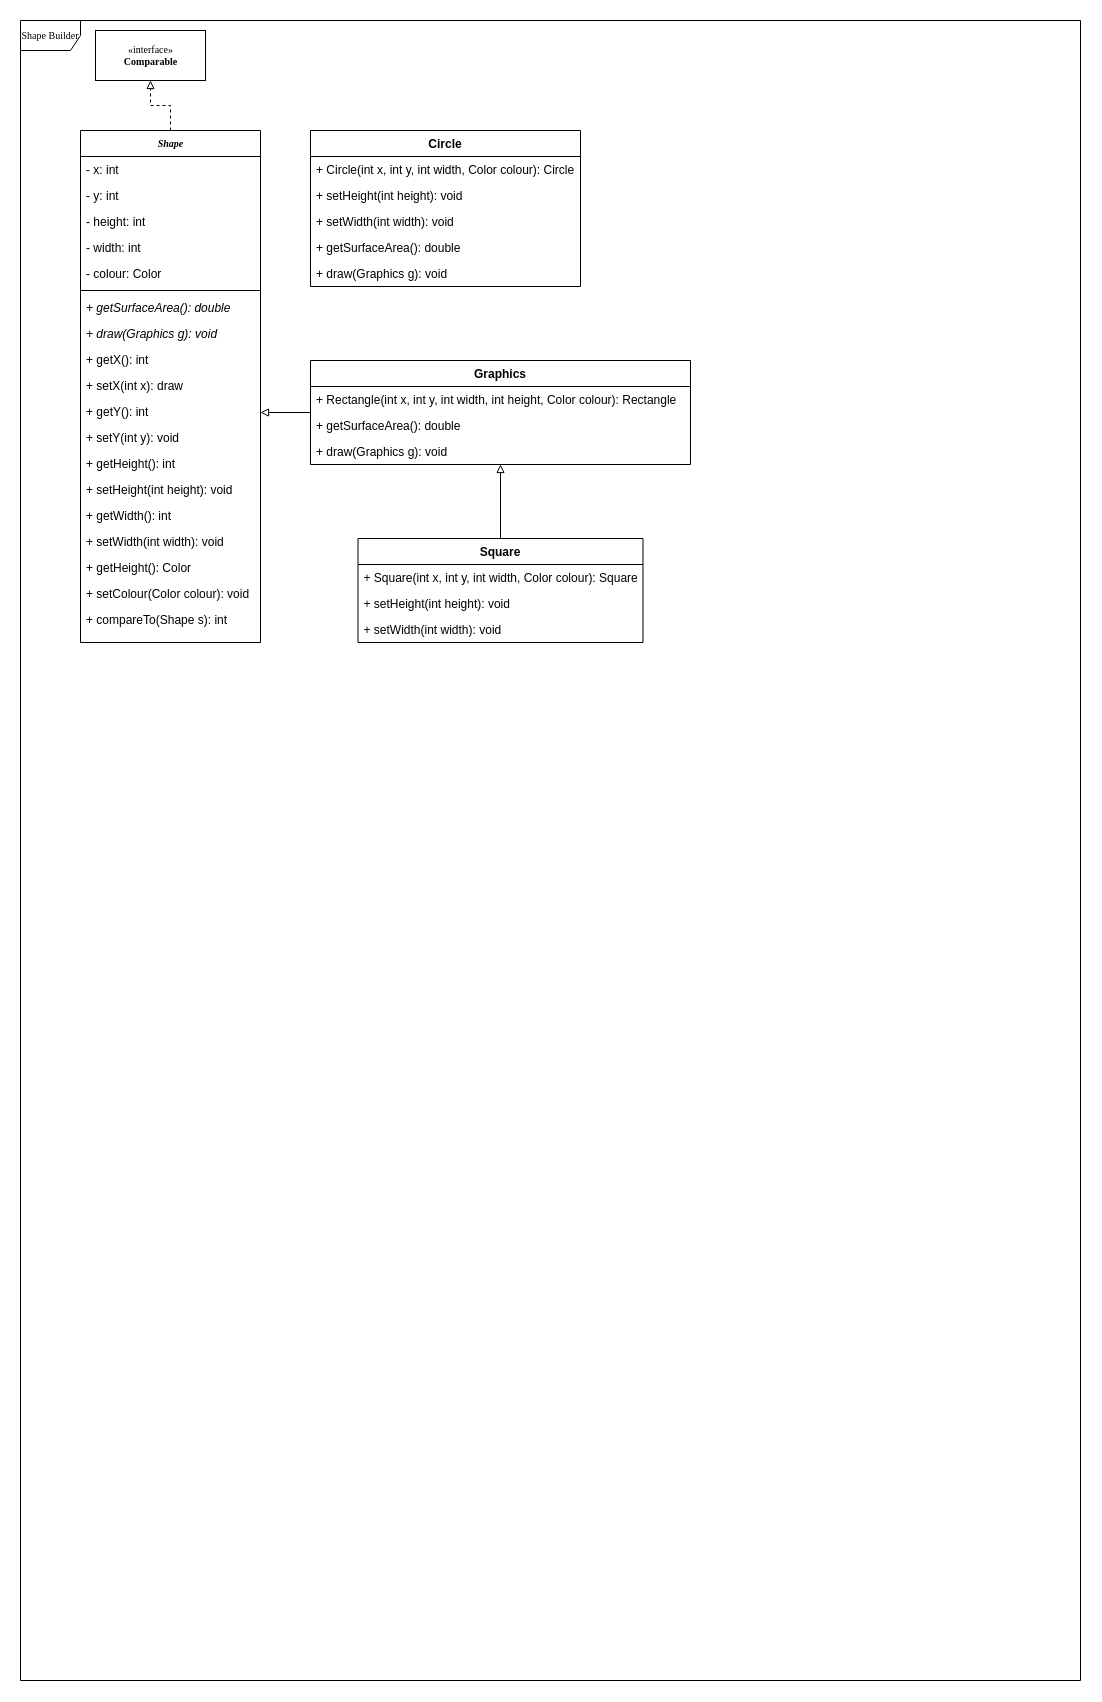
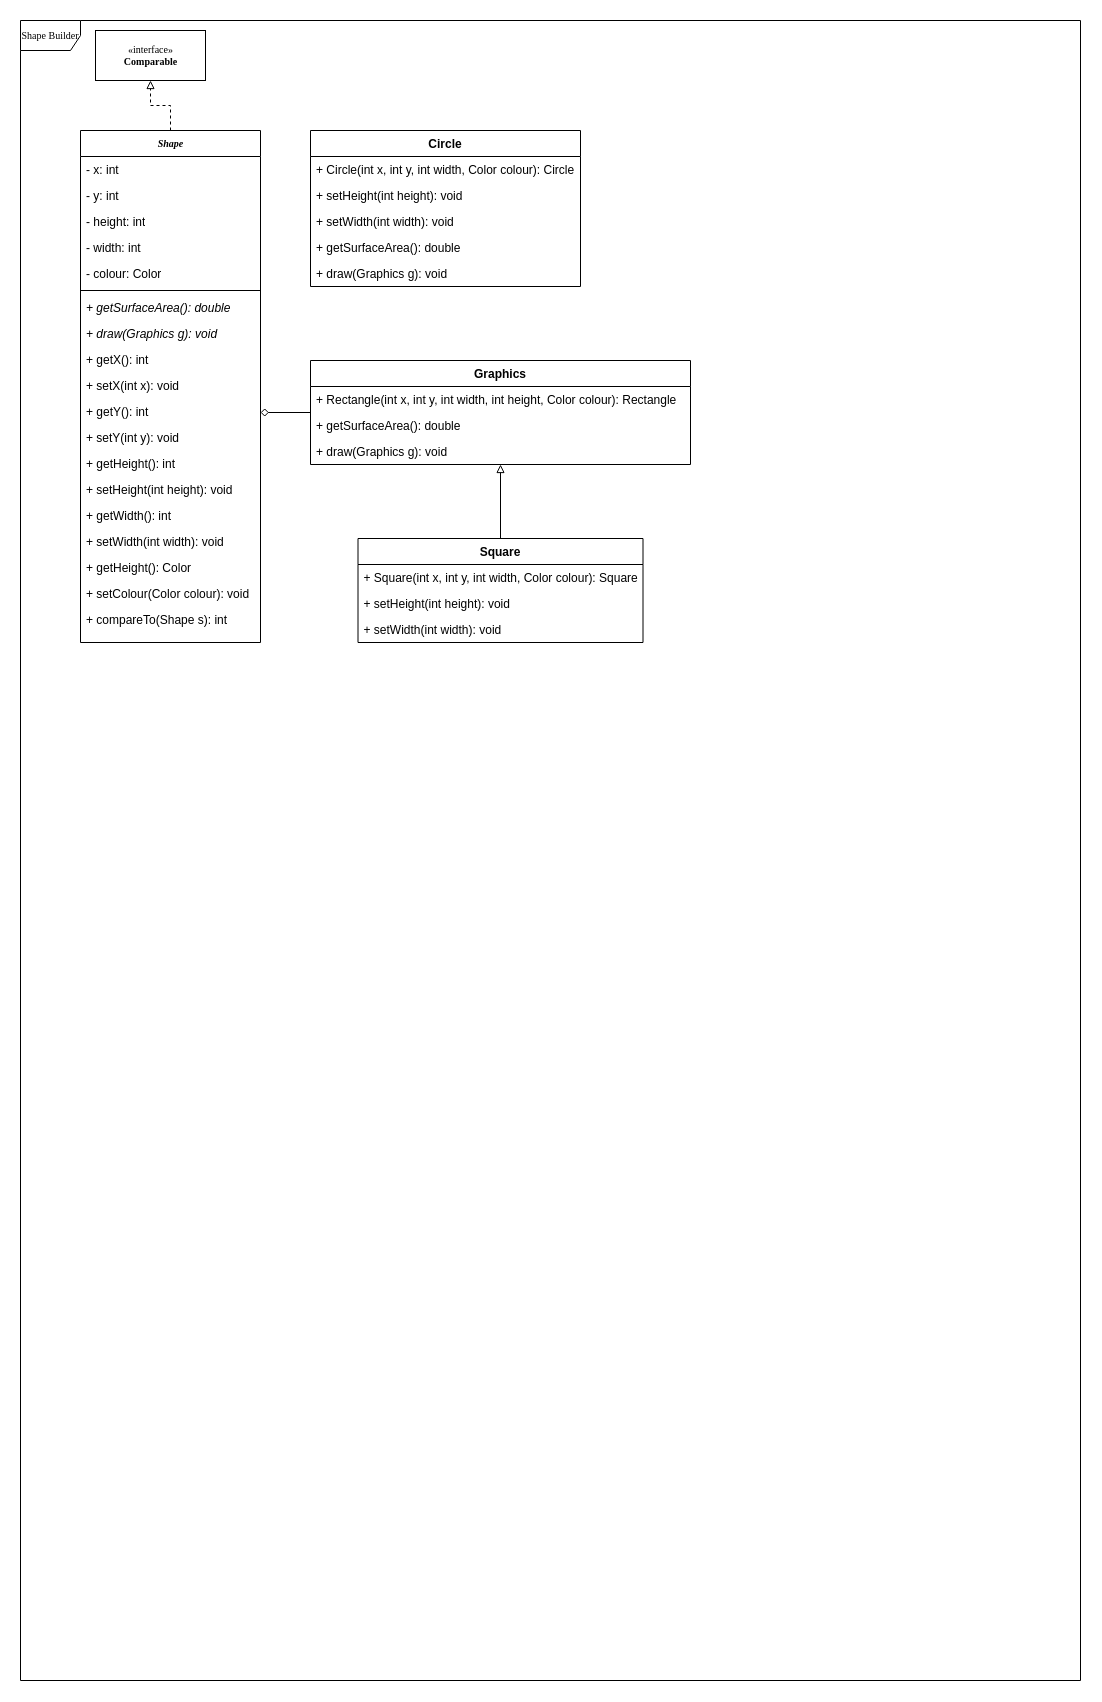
node "+ setX(int x): draw": label "+ setX(int x): draw" -> "+ setX(int x): void"
edge "Graphics" -> "Shape": arrowhead block -> diamond
